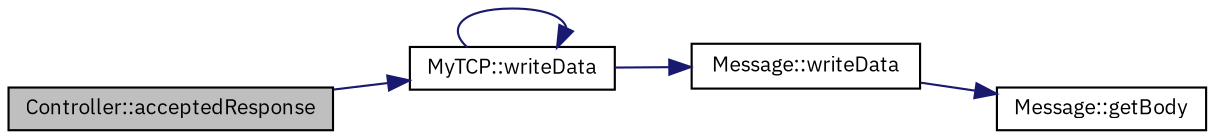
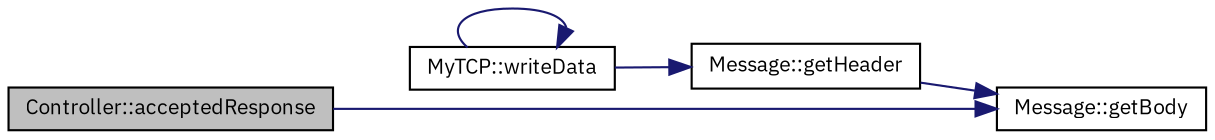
node "Message::writeData": label "Message::writeData" -> "Message::getHeader"
edge "Controller::acceptedResponse" -> "MyTCP::writeData": now "Controller::acceptedResponse" -> "Message::getBody"
